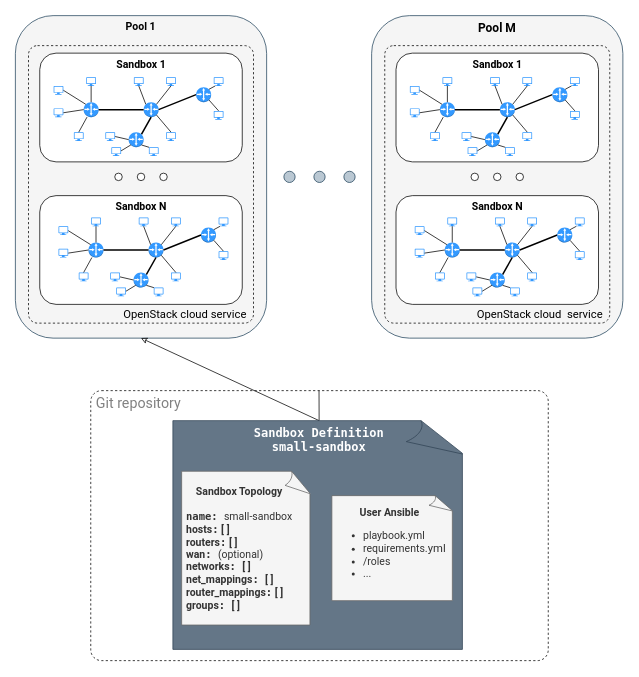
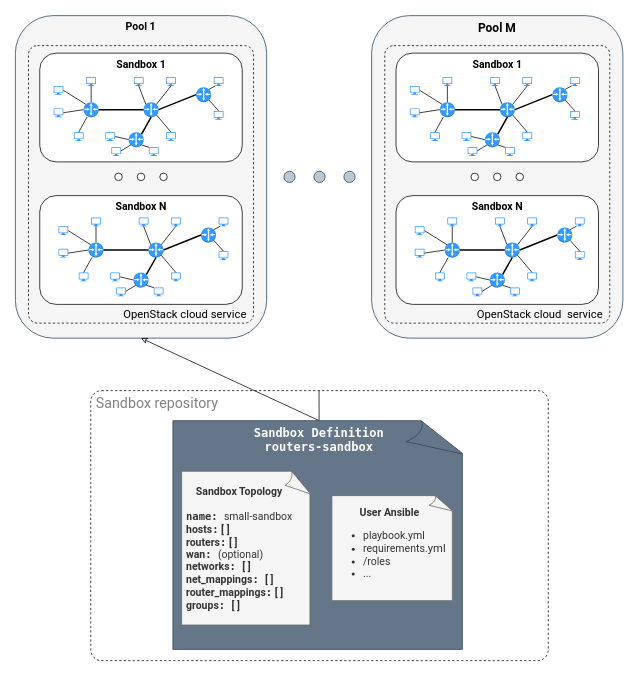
node "Git repository": label "Git repository" -> "Sandbox repository"
node "Sandbox Definition small-sandbox": label "Sandbox Definition small-sandbox" -> "Sandbox Definition routers-sandbox"
